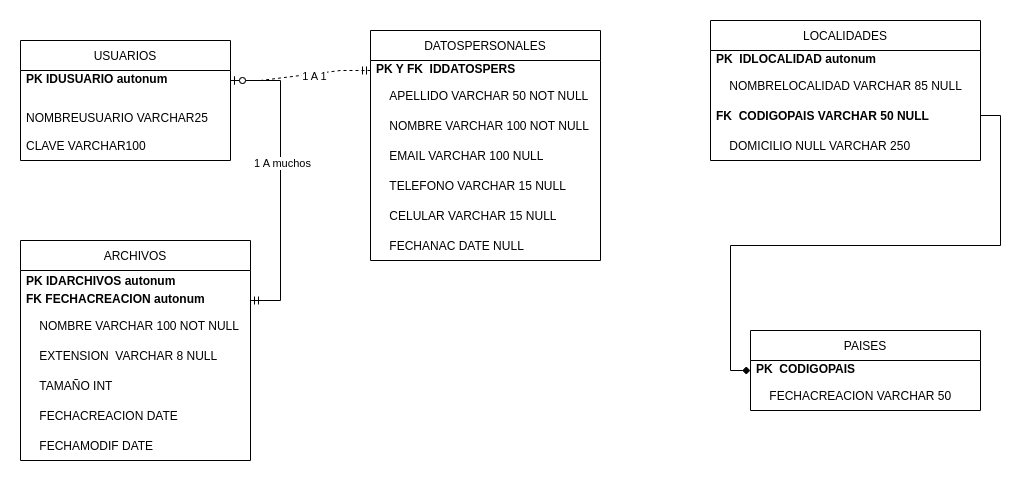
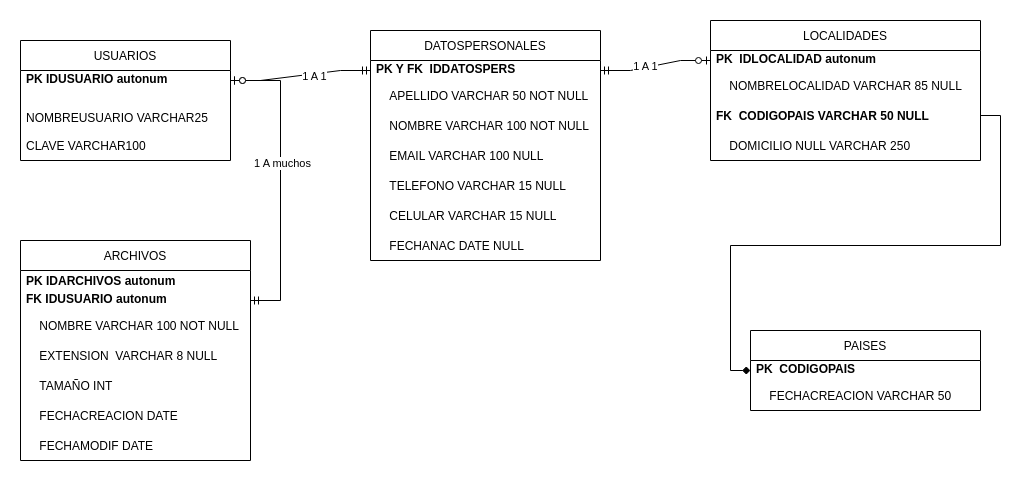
edge "PK IDLOCALIDAD autonum" -- "PK Y FK IDDATOSPERS": added, label "1 A 1"
edge "PK Y FK IDDATOSPERS" -- "PK IDUSUARIO autonum": style dashed -> solid
node "FK FECHACREACION autonum": label "FK FECHACREACION autonum" -> "FK IDUSUARIO autonum"
